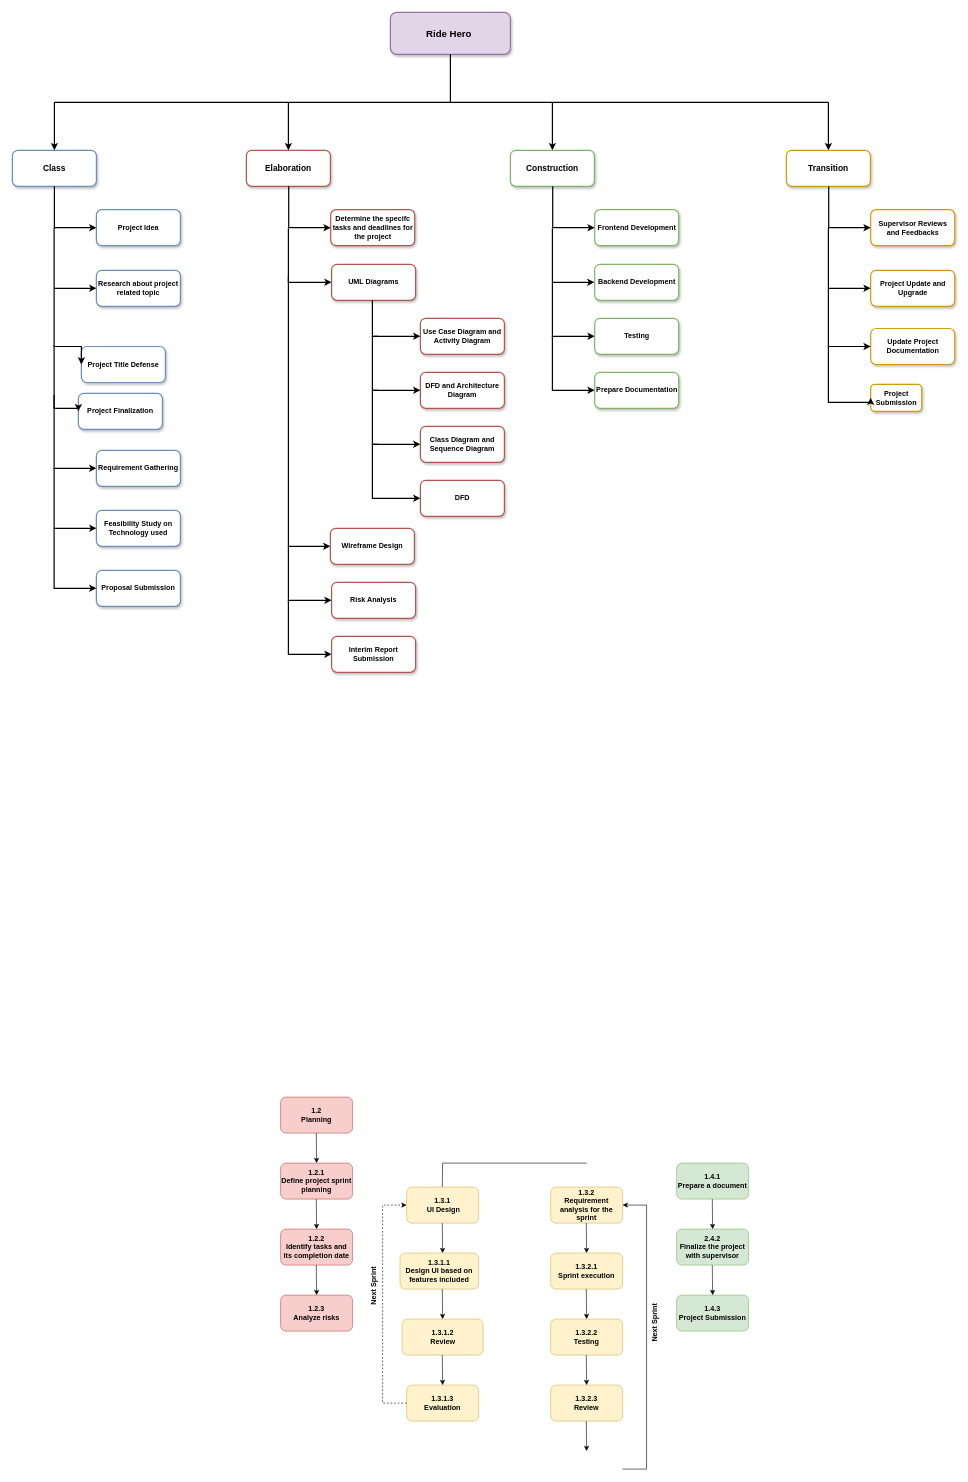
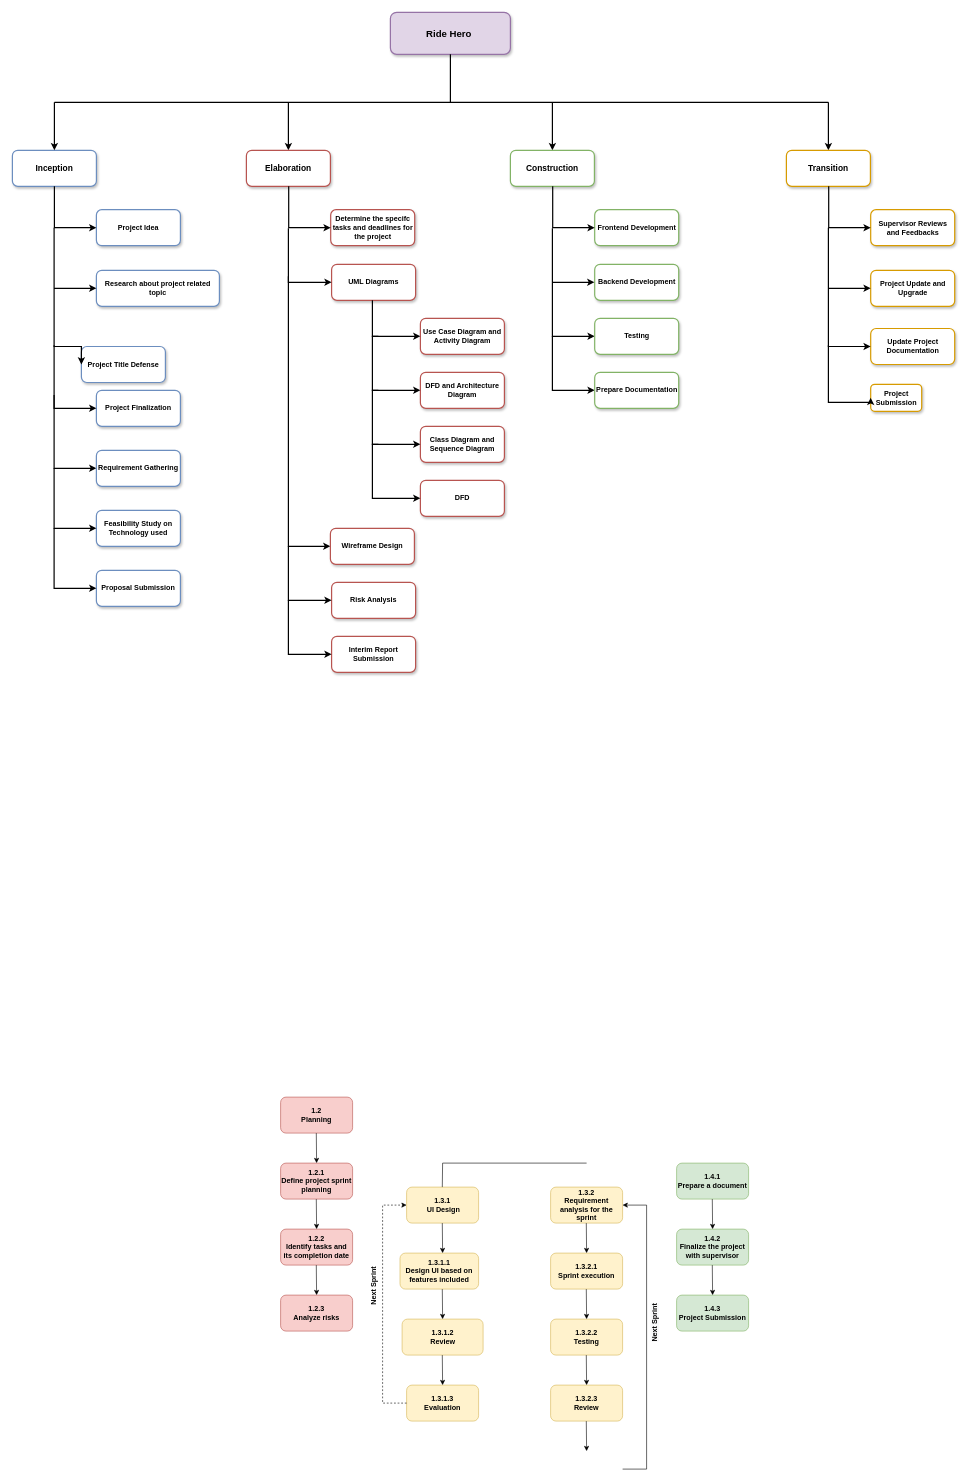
node "Class": label "Class" -> "Inception"
node "Research about project related topic": size 84x36 -> 123x36
node "Project Finalization": moved (120, 411) -> (138, 408)
node "2.4.2 Finalize the project with supervisor": label "2.4.2 Finalize the project with supervisor" -> "1.4.2 Finalize the project with supervisor"
